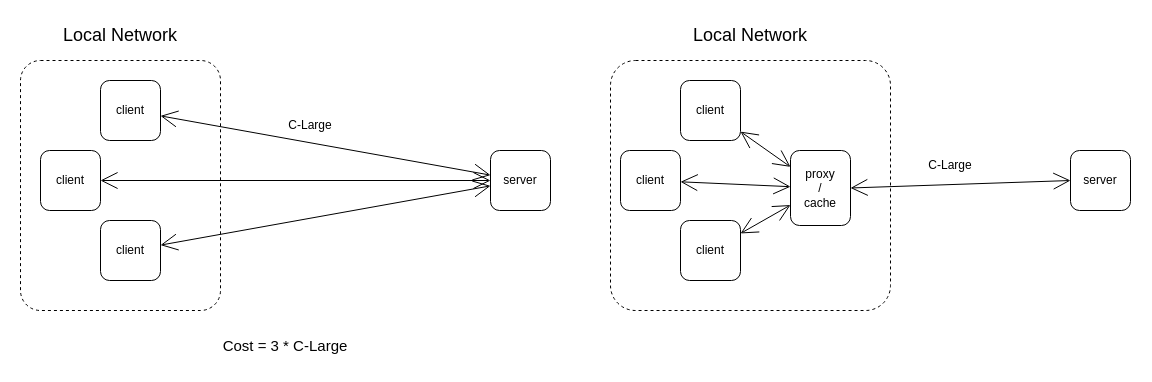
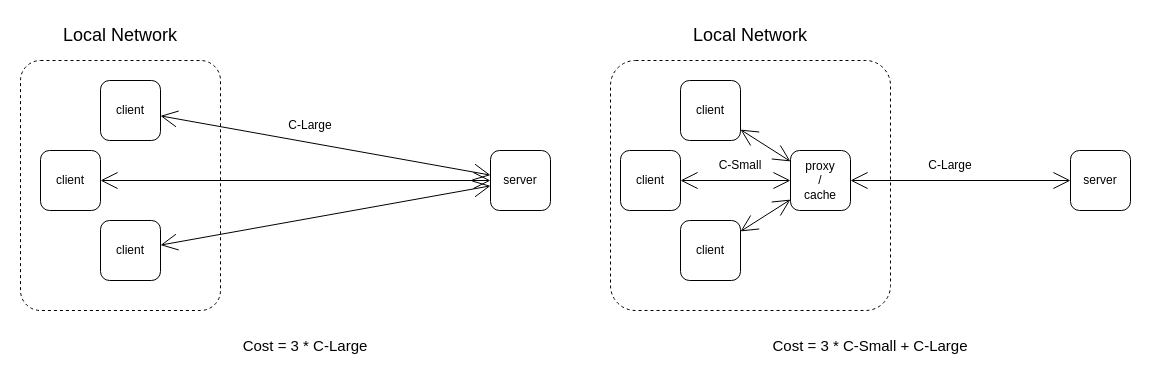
node "C-Small": added
node "proxy / cache": size 60x75 -> 60x60
node "Cost = 3 * C-Large": moved (286, 346) -> (306, 346)
node "Cost = 3 * C-Small + C-Large": added
